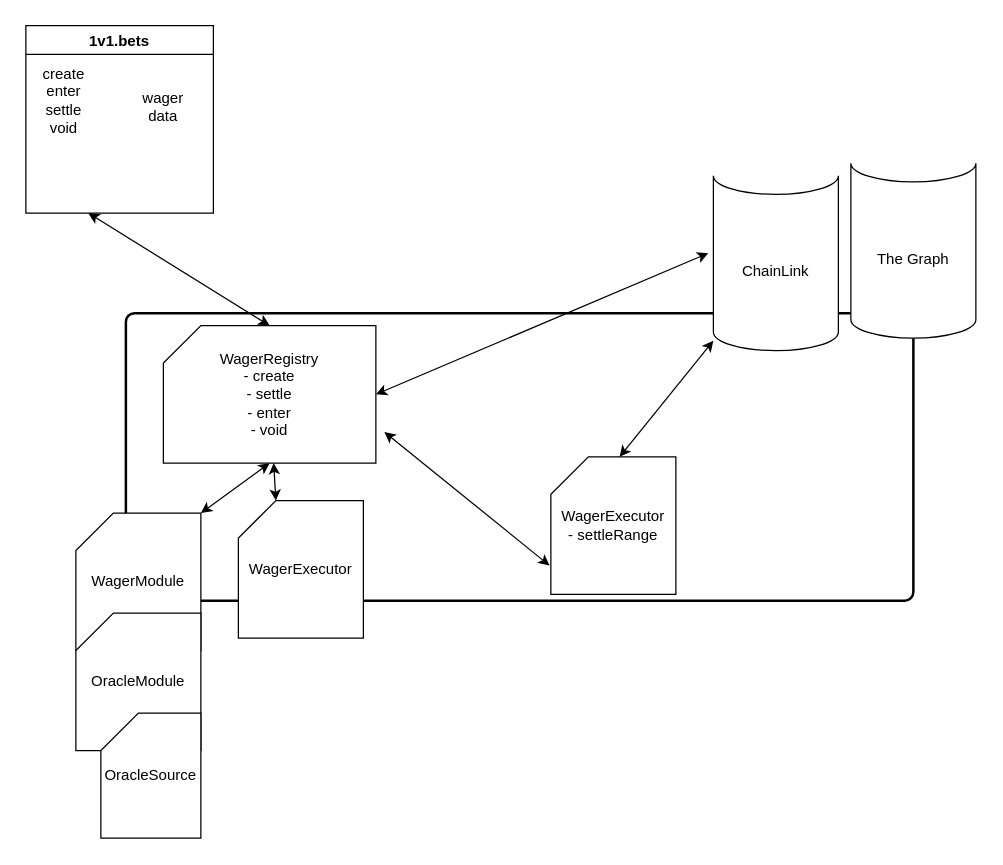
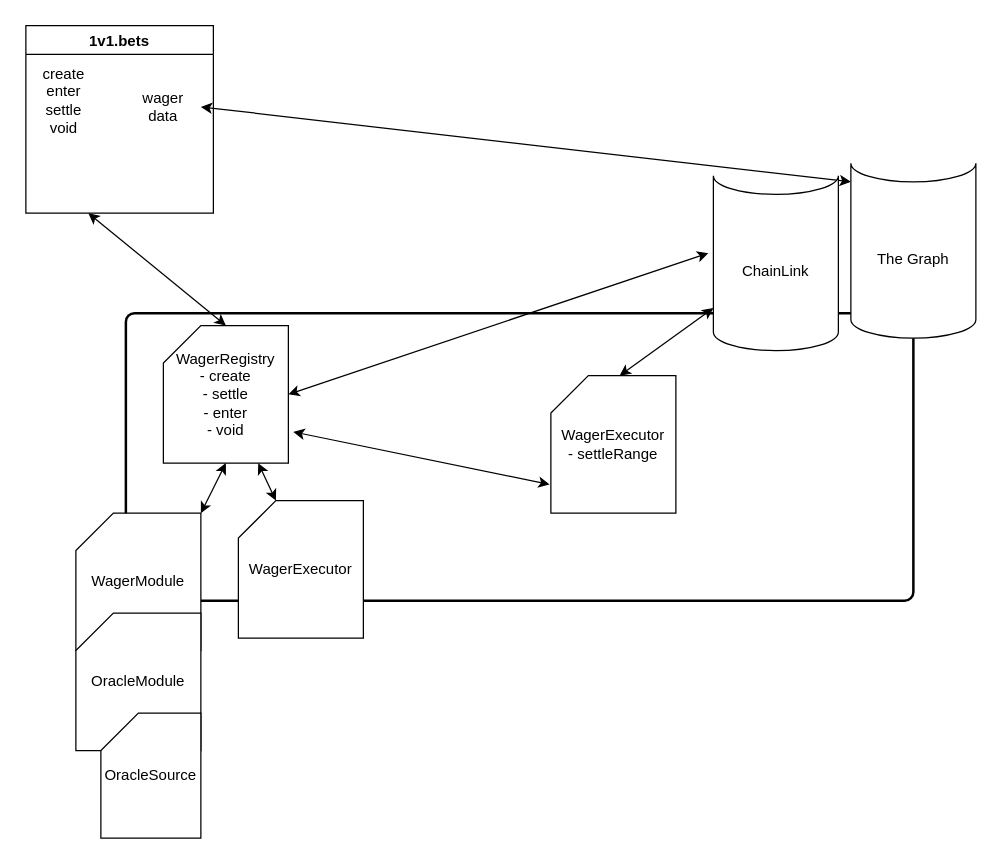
edge "wager data" -- "The Graph": added
node "WagerRegistry - create - settle - enter - void": size 213x138 -> 125x138
node "WagerExecutor - settleRange": moved (613, 526) -> (613, 444)
